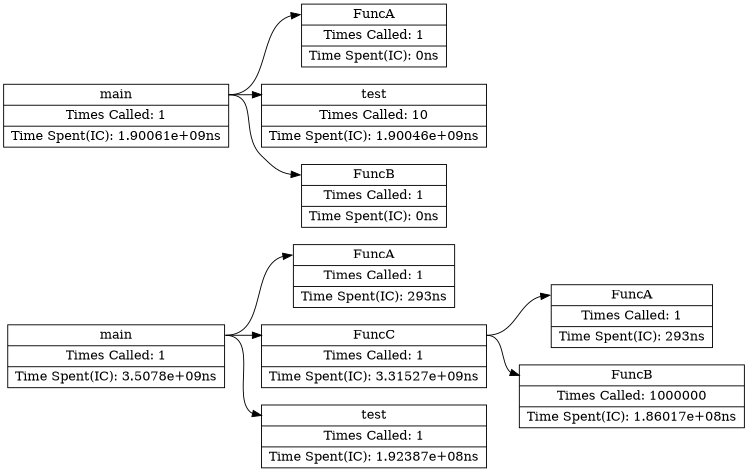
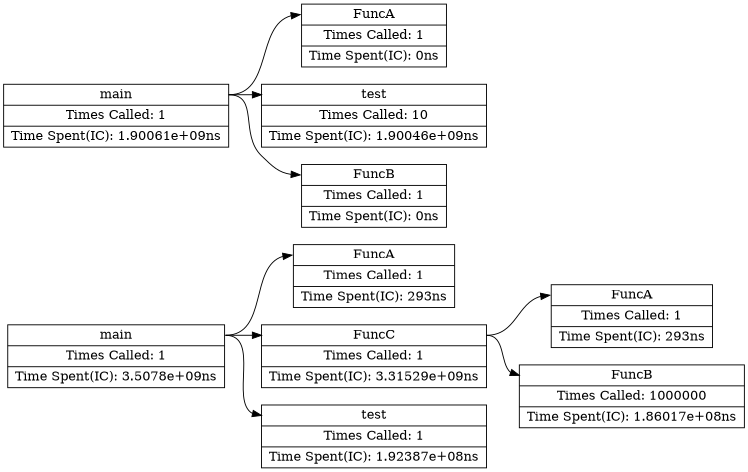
node "FuncC": text "Time Spent(IC): 3.31527e+09ns" -> "Time Spent(IC): 3.31529e+09ns"
